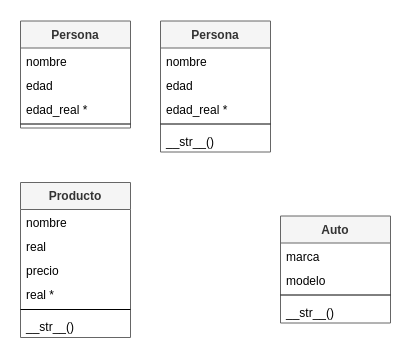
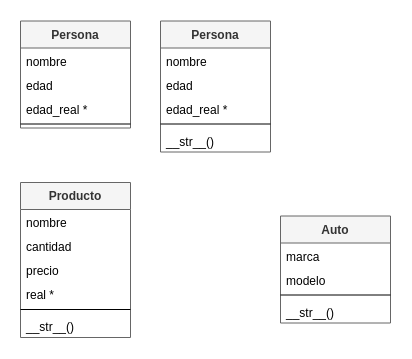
node "real": label "real" -> "cantidad"
